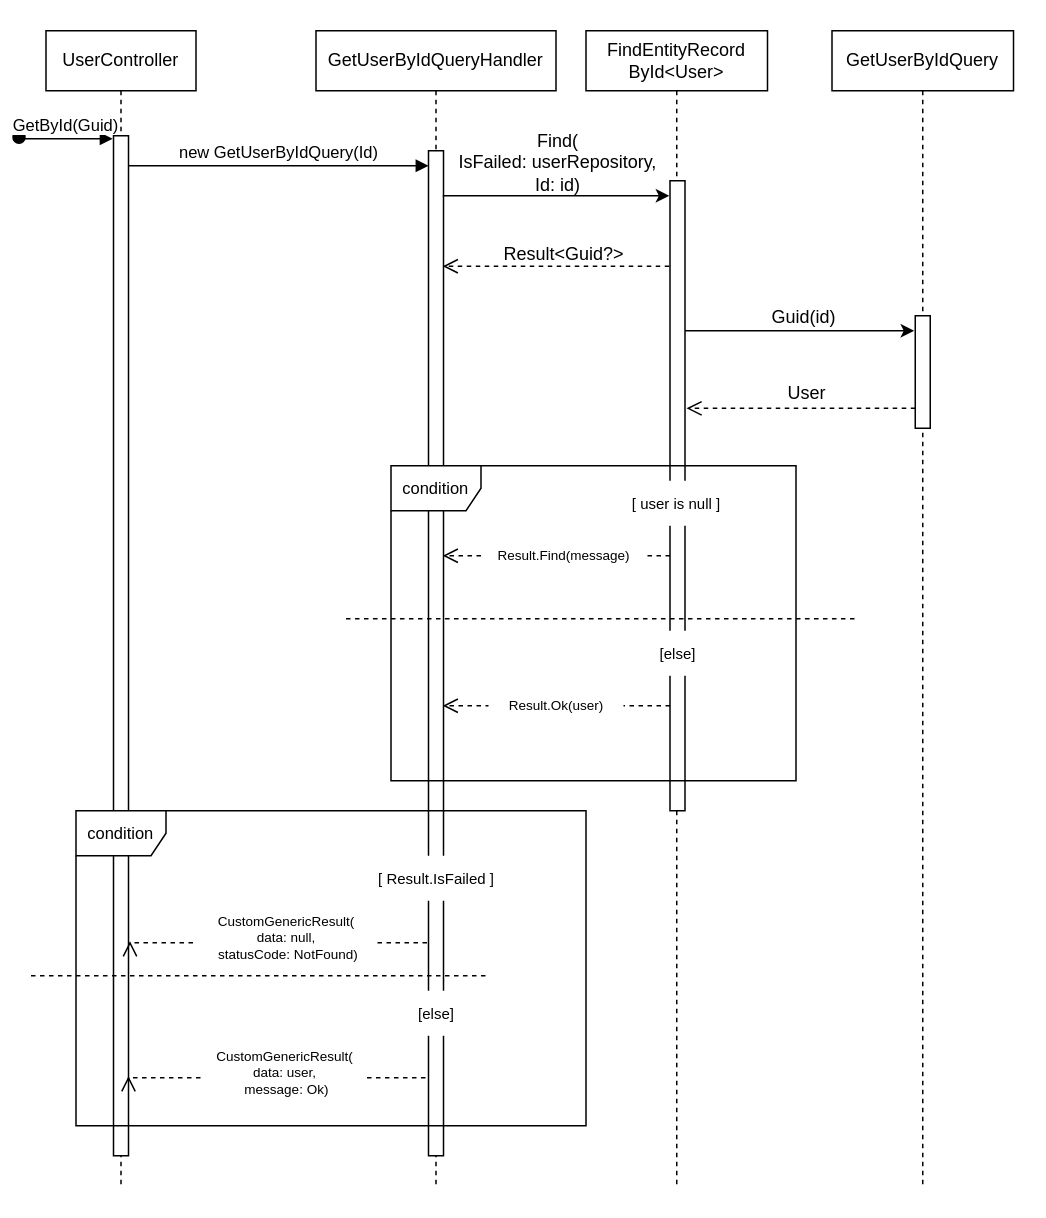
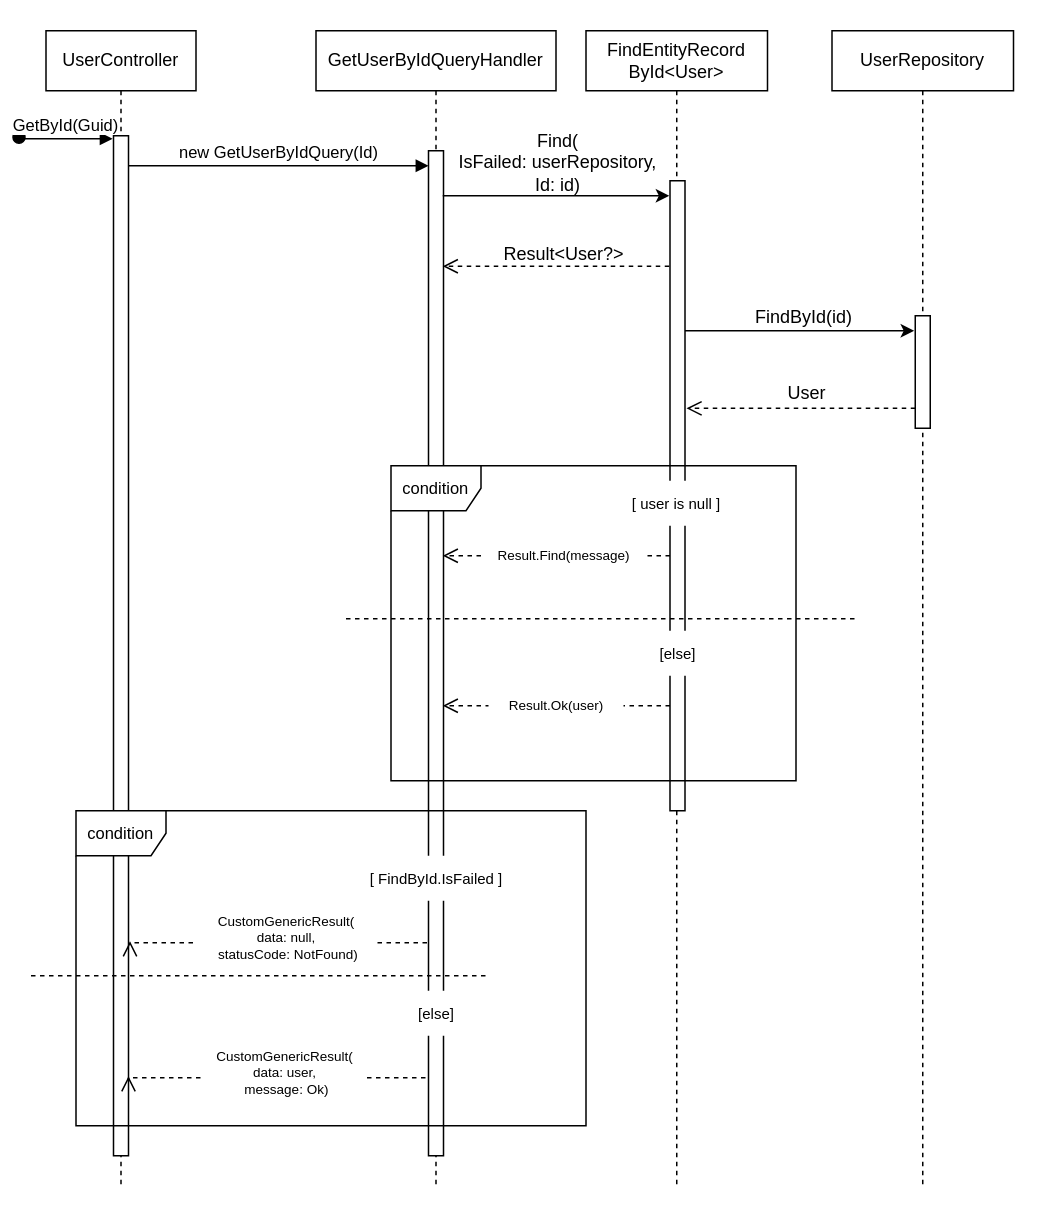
node "GetUserByIdQuery": label "GetUserByIdQuery" -> "UserRepository"
node "Result<Guid?>": label "Result<Guid?>" -> "Result<User?>"
node "Guid(id)": label "Guid(id)" -> "FindById(id)"
node "[ Result.IsFailed ]": label "[ Result.IsFailed ]" -> "[ FindById.IsFailed ]"
